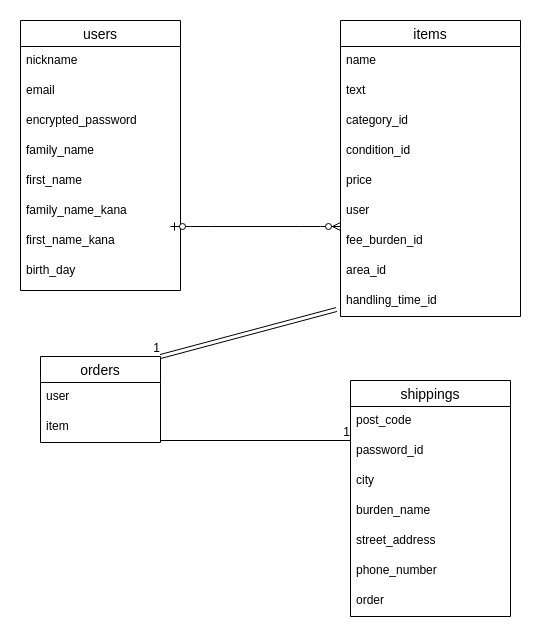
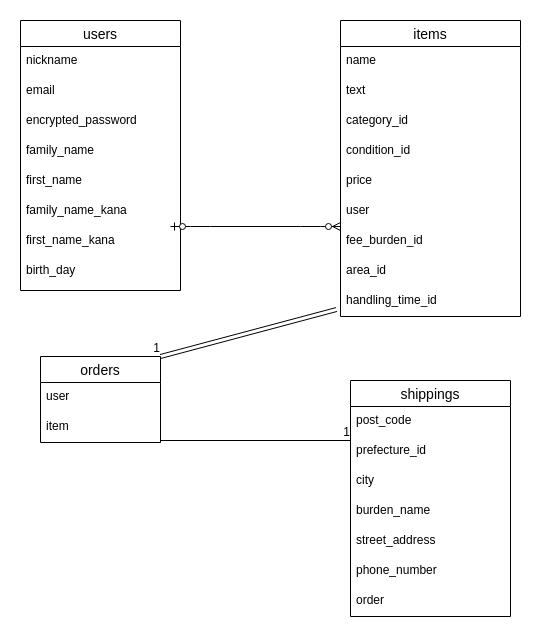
node "password_id": label "password_id" -> "prefecture_id"
